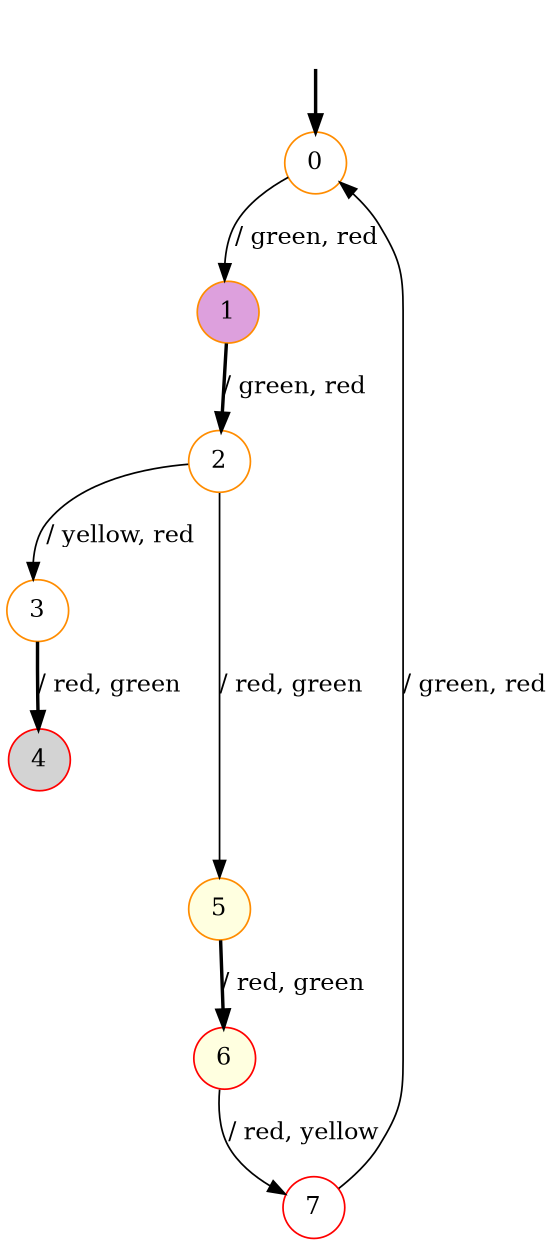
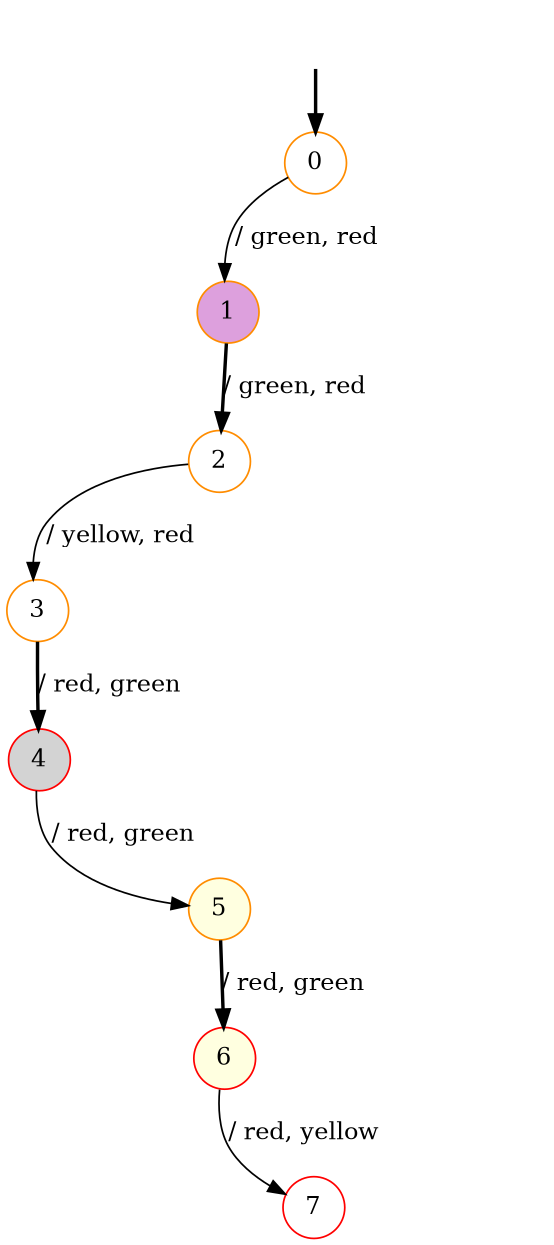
edge "2" -> "5": now "4" -> "5"
edge "7" -> "0": removed, label "/ green, red"
